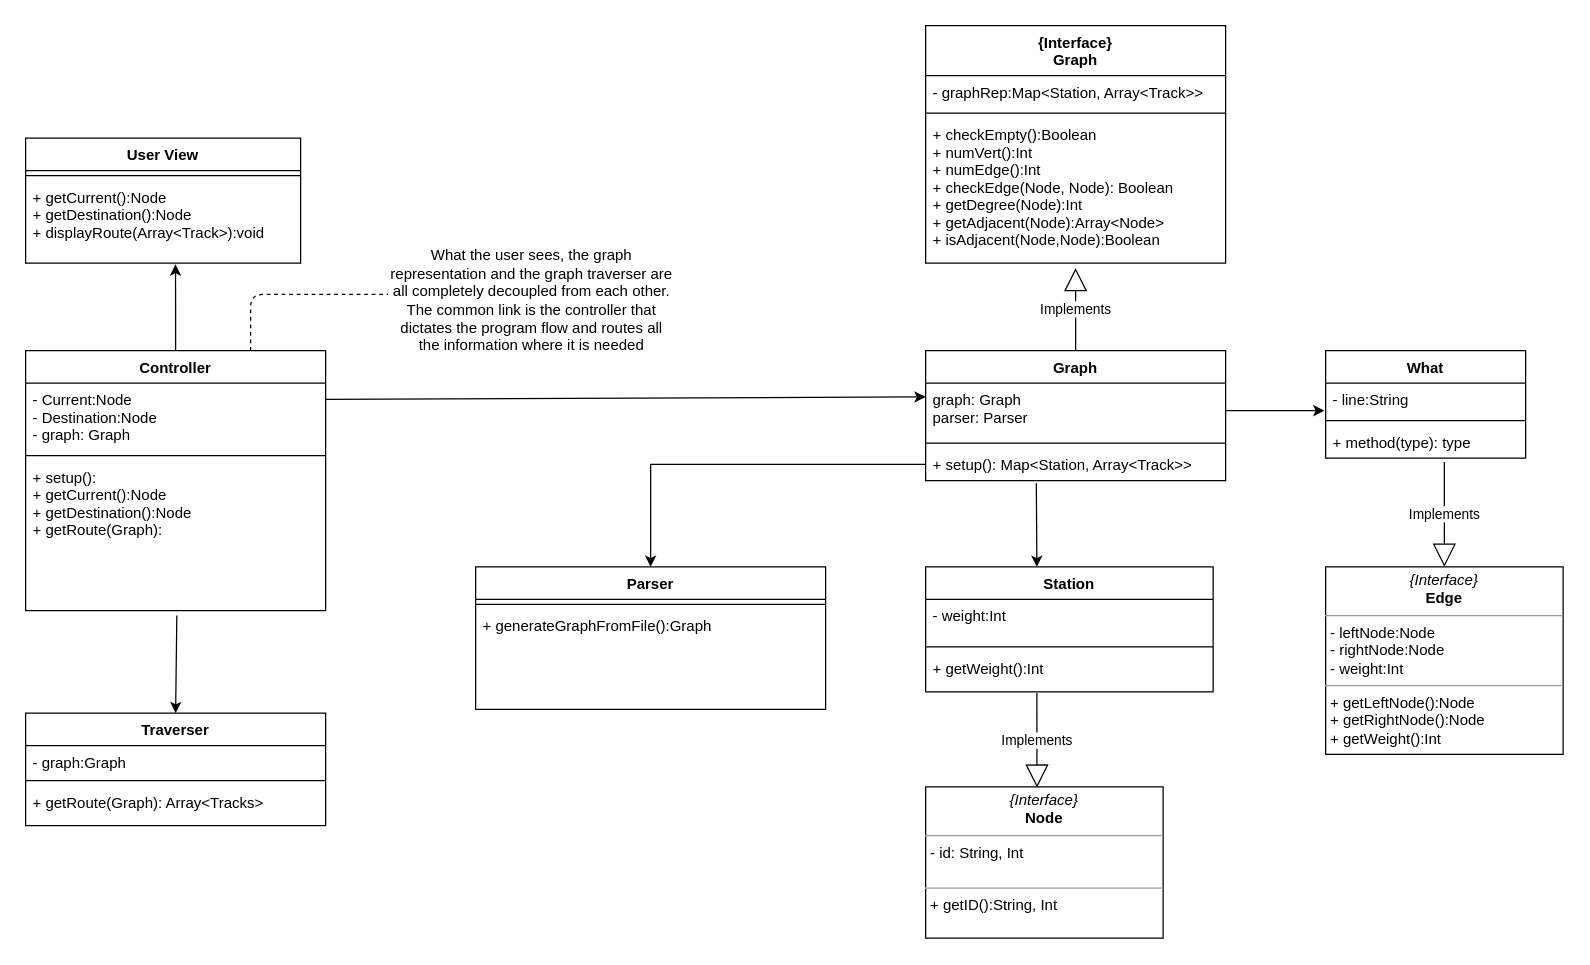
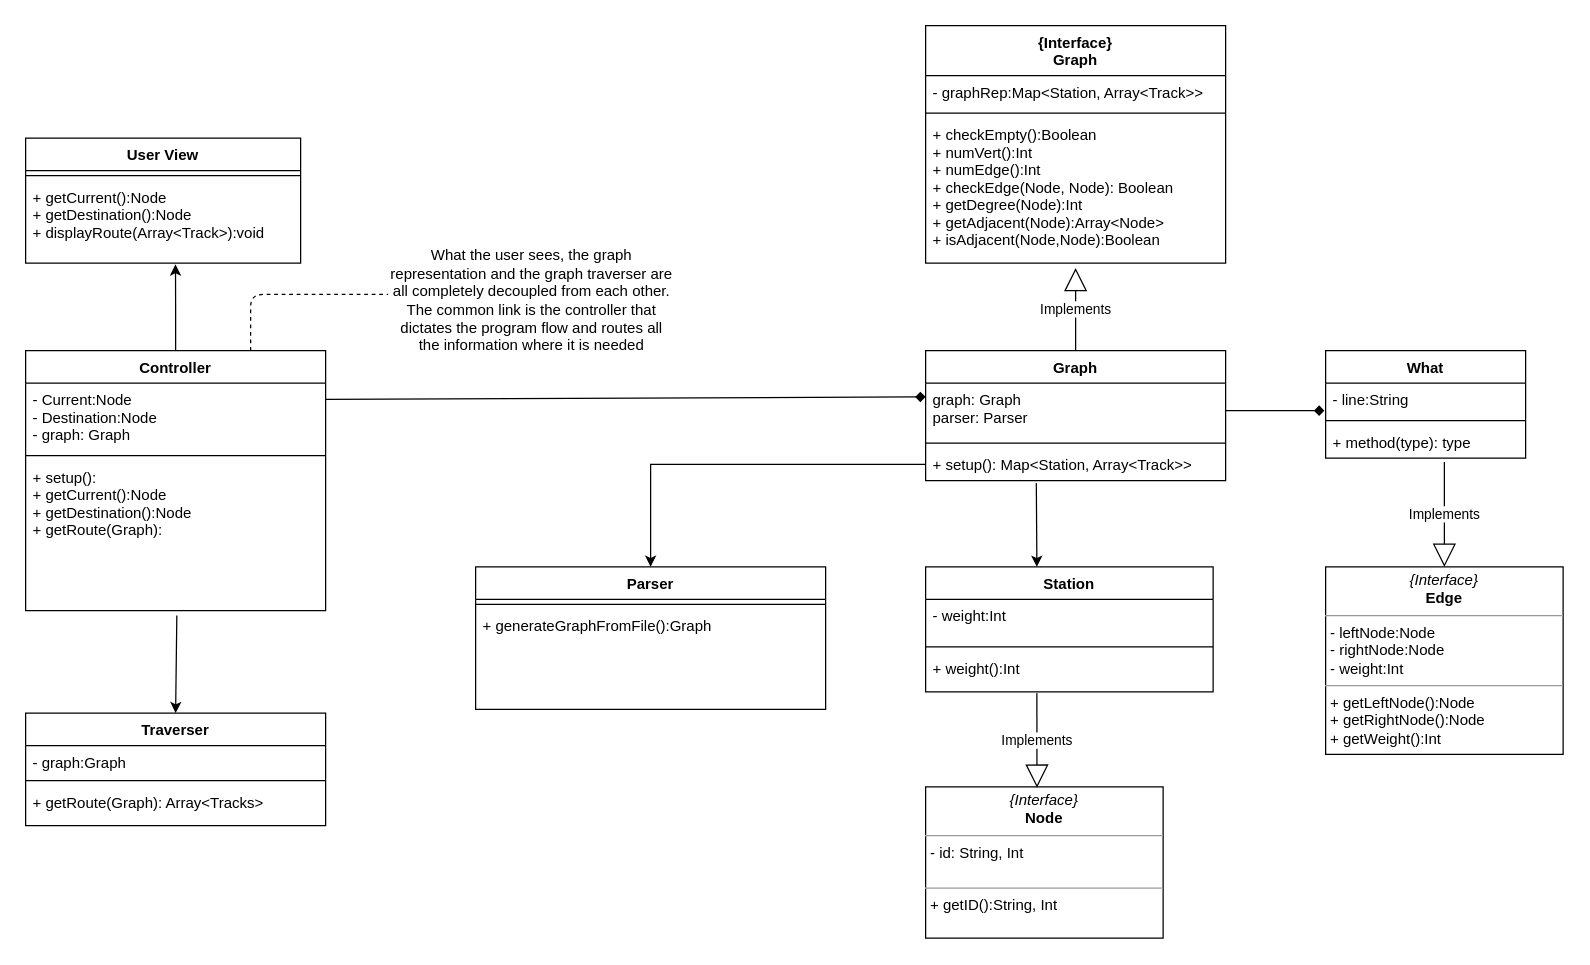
edge "- Current:Node - Destination:Node - graph: Graph" -> "graph: Graph parser: Parser": arrowhead classic -> diamond
edge "graph: Graph parser: Parser" -> "- line:String": arrowhead classic -> diamond
node "+ getWeight():Int": label "+ getWeight():Int" -> "+ weight():Int"
